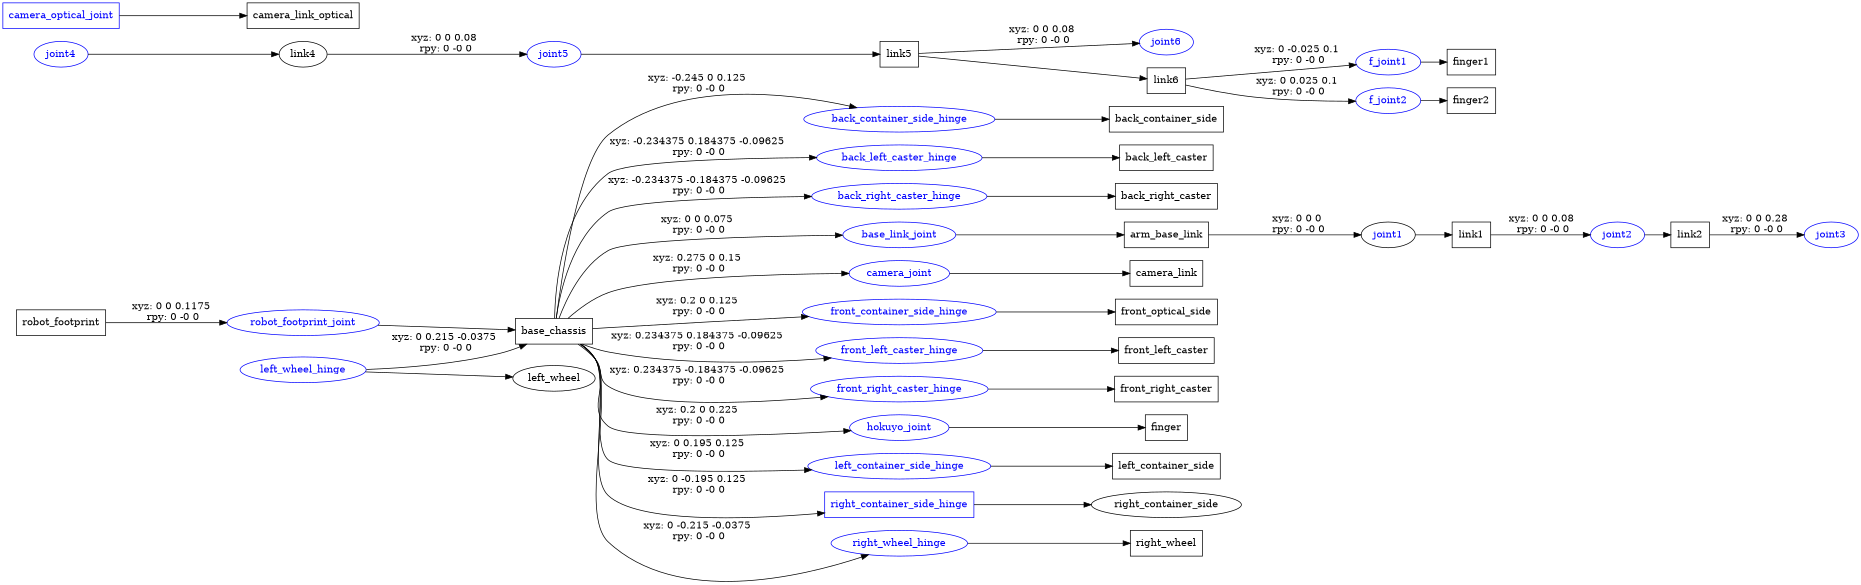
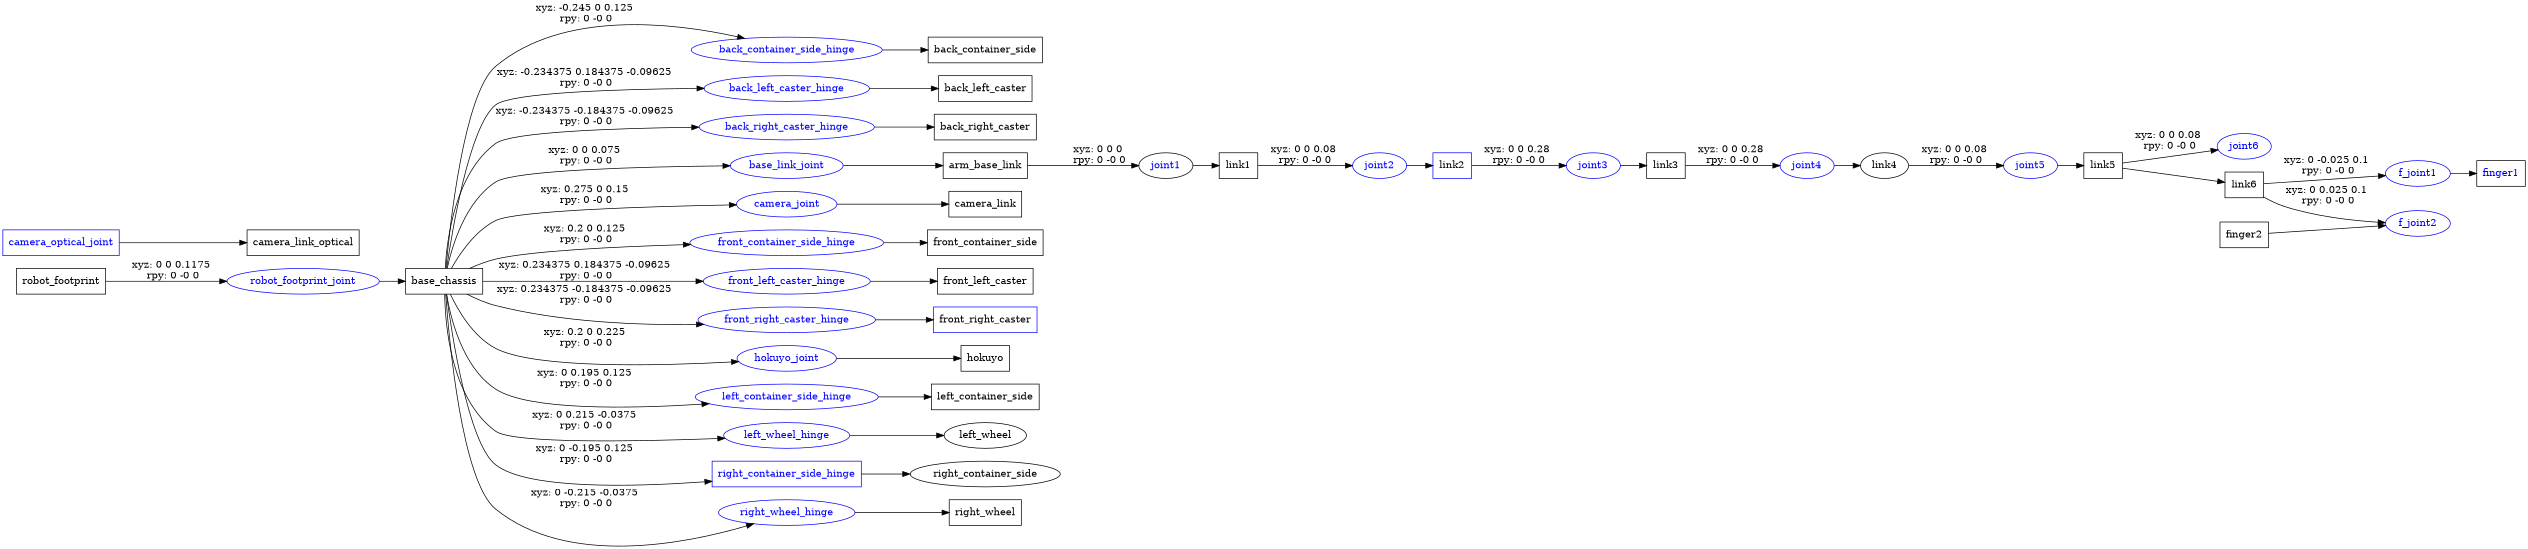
node "finger1": fontcolor black -> blue
edge "f_joint2" -> "finger2": reversed
node "link3": added
node "link2": color black -> blue
node "front_optical_side": label "front_optical_side" -> "front_container_side"
edge "left_wheel_hinge" -> "base_chassis": reversed
node "front_right_caster": color black -> blue
node "finger": label "finger" -> "hokuyo"
